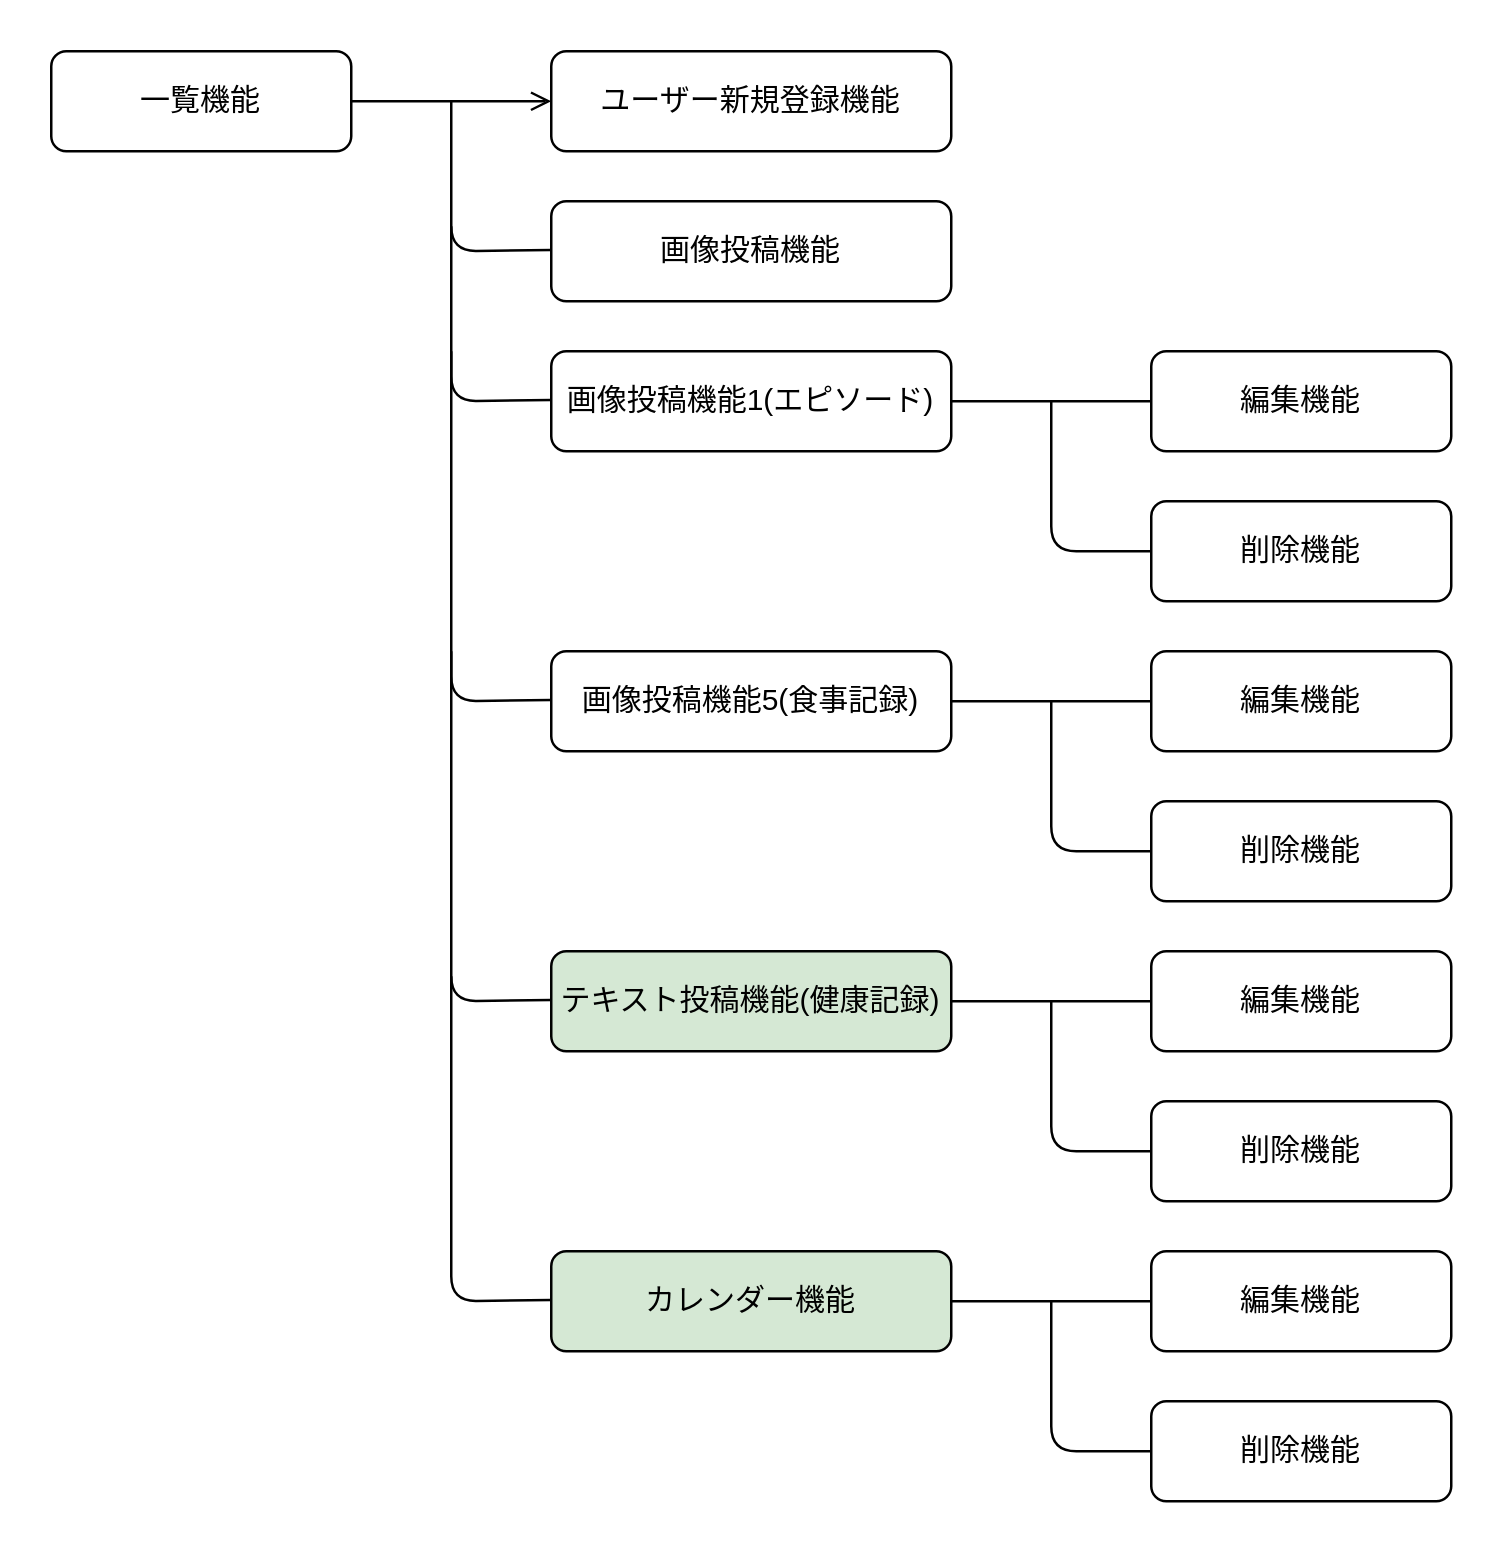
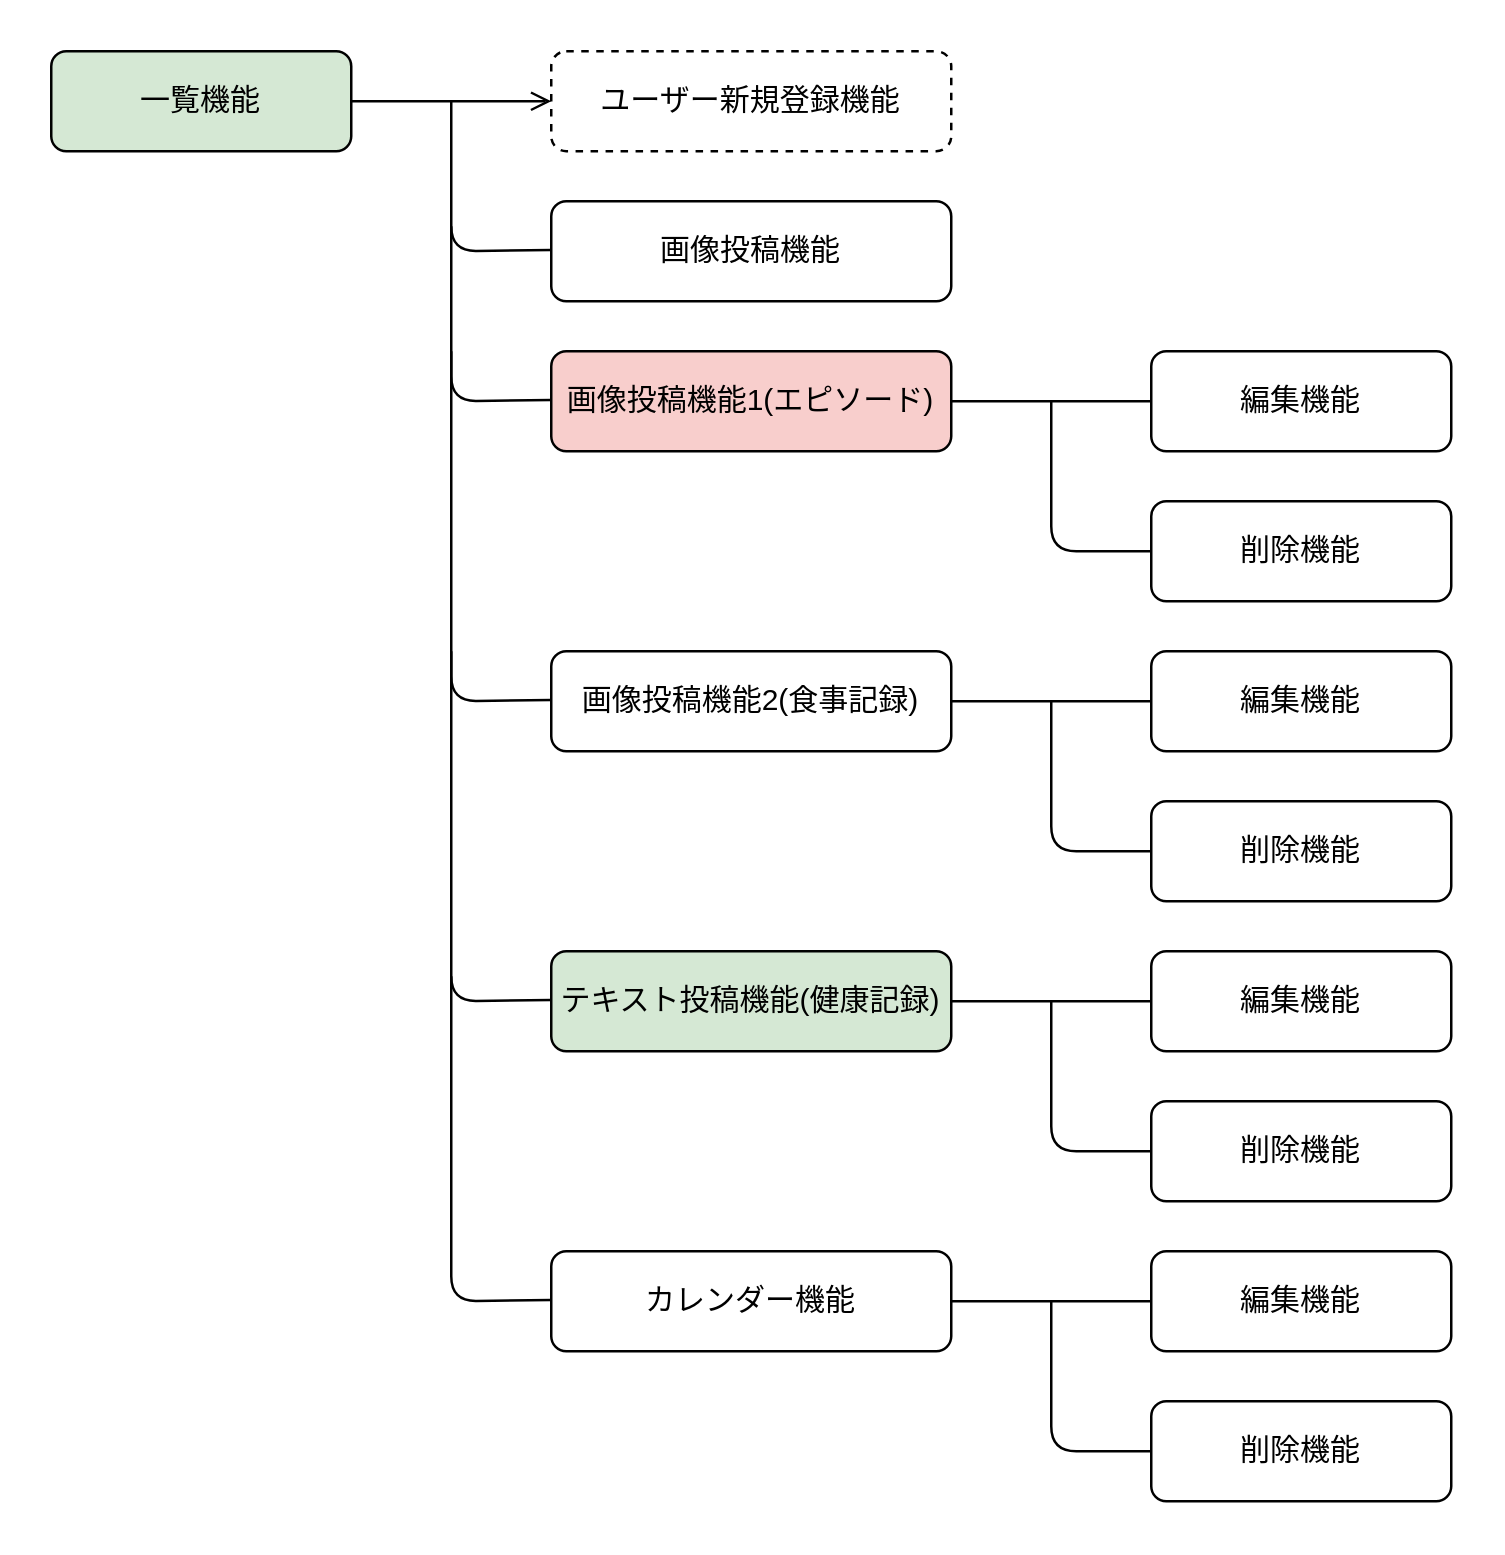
node "一覧機能": fillcolor #ffffff -> #d5e8d4
node "ユーザー新規登録機能": style solid -> dashed
node "画像投稿機能1(エピソード)": fillcolor #ffffff -> #f8cecc
node "画像投稿機能5(食事記録)": label "画像投稿機能5(食事記録)" -> "画像投稿機能2(食事記録)"
node "カレンダー機能": fillcolor #d5e8d4 -> #ffffff
